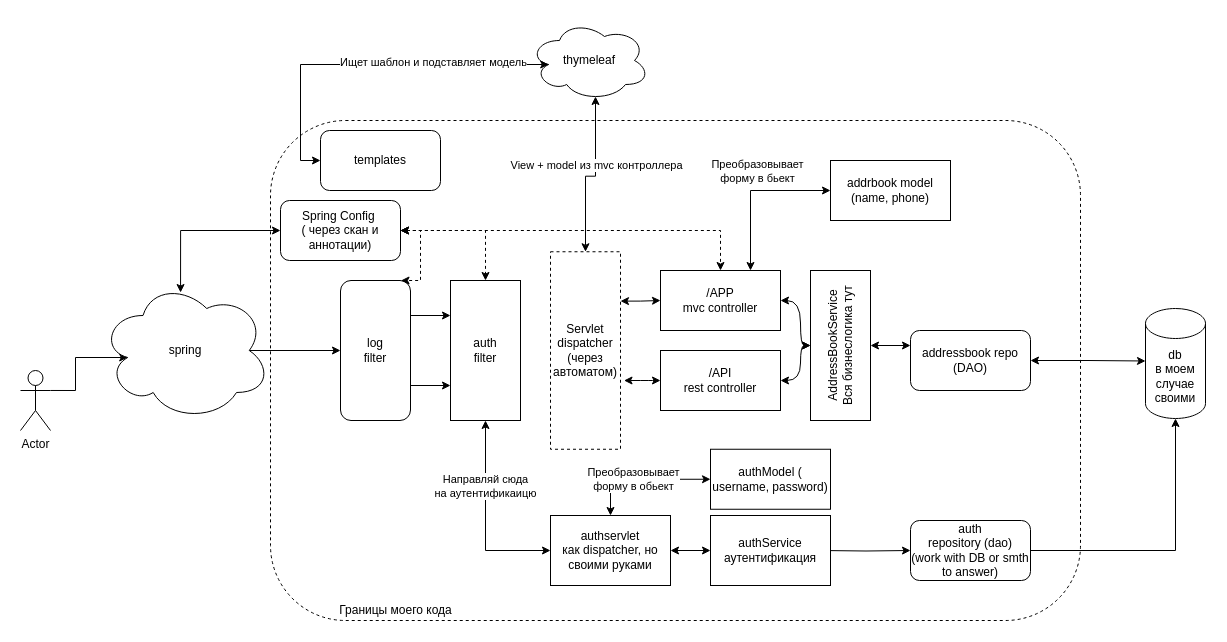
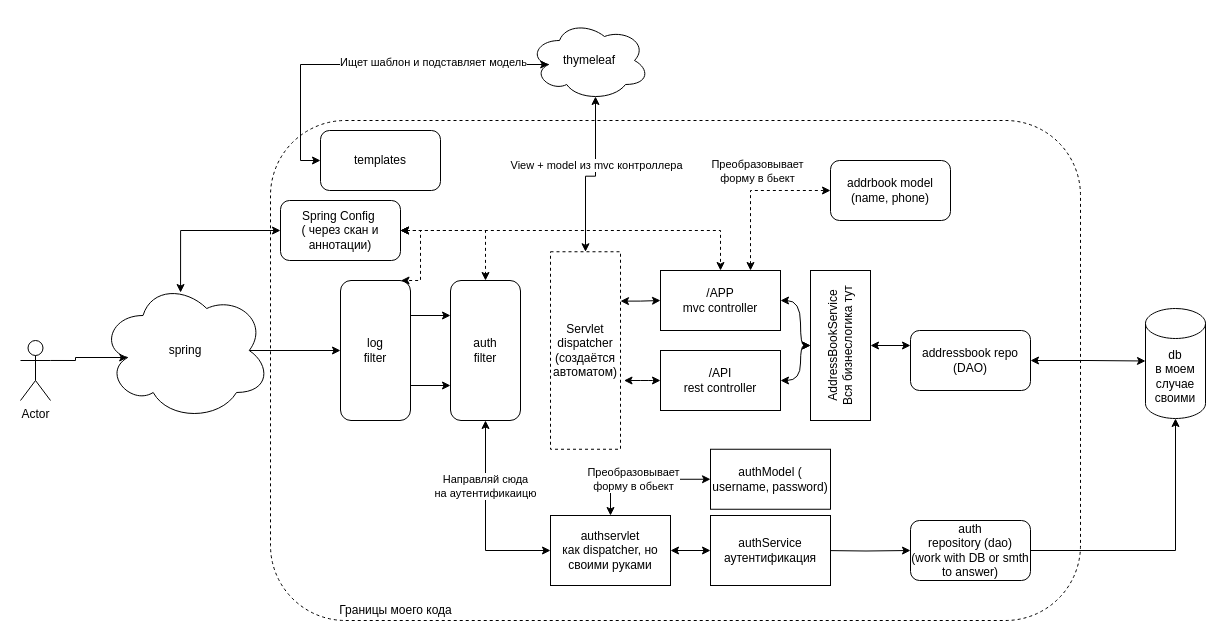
edge "addrbook model (name, phone)" -- "/APP mvc controller": style solid -> dashed
node "addrbook model (name, phone)": shape rectangle -> rounded rectangle
node "auth filter": shape rectangle -> rounded rectangle
node "Servlet dispatcher (через автоматом)": label "Servlet dispatcher (через автоматом)" -> "Servlet dispatcher (создаётся автоматом)"
node "Actor": moved (36, 401) -> (36, 371)
